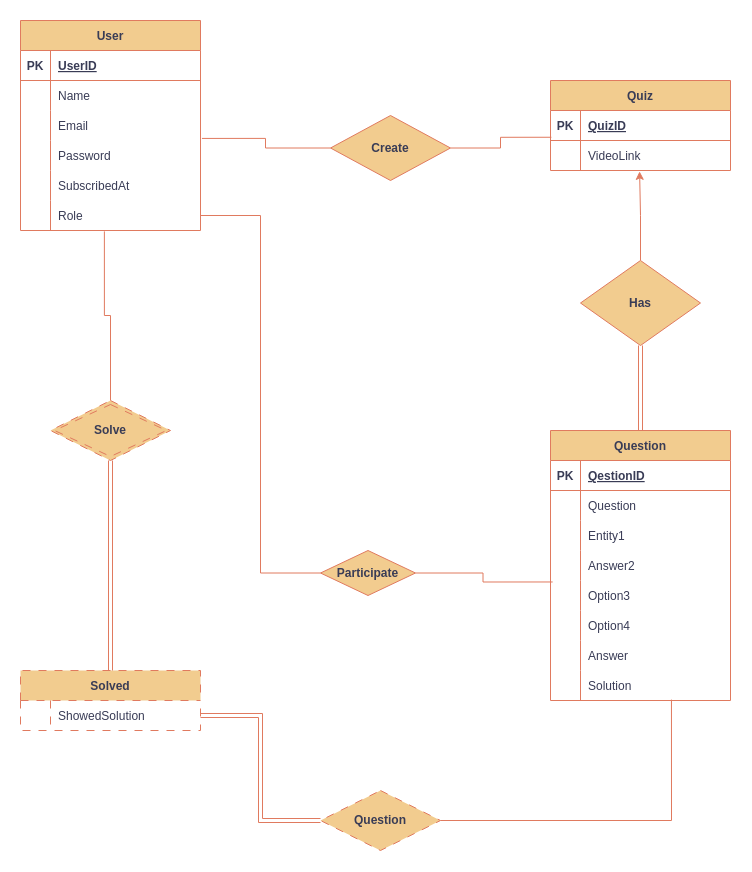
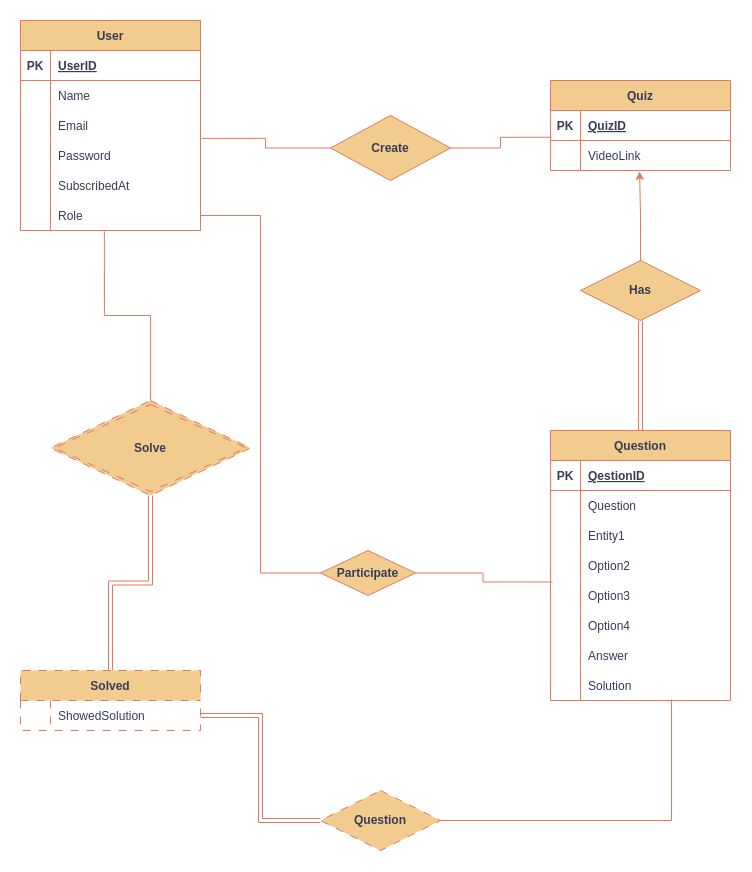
node "Has": size 120x85 -> 120x60
node "Solve": size 120x60 -> 200x95
node "Answer2": label "Answer2" -> "Option2"
